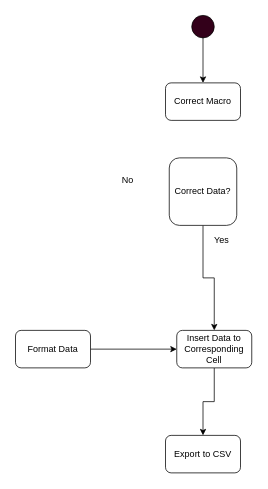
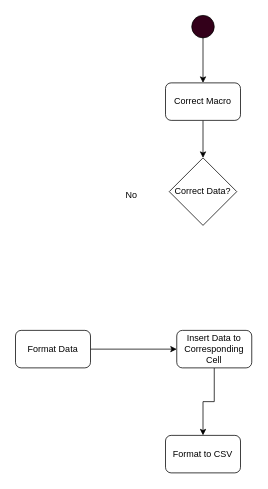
edge "Correct Macro" -> "Correct Data?": added
node "No": moved (128, 180) -> (132, 195)
node "Correct Data?": shape rounded rectangle -> diamond
node "Yes": removed
edge "Correct Data?" -> "Insert Data to Corresponding Cell": removed
node "Export to CSV": label "Export to CSV" -> "Format to CSV"
